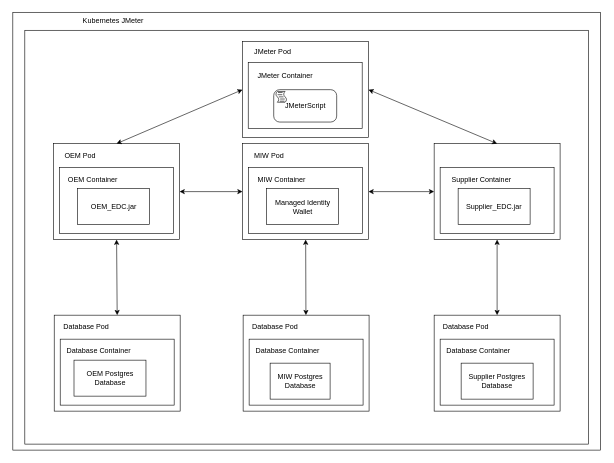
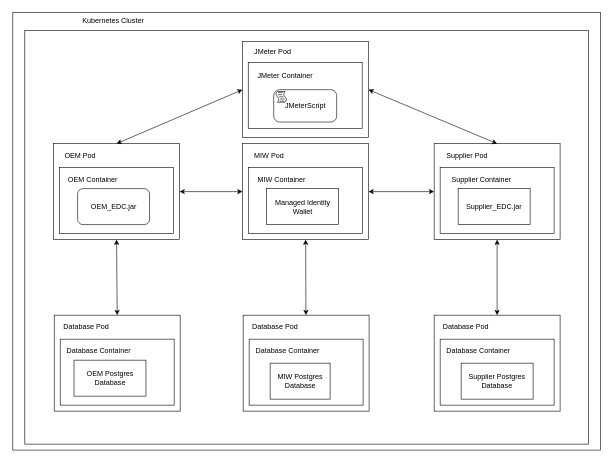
node "Kubernetes JMeter": label "Kubernetes JMeter" -> "Kubernetes Cluster"
node "Supplier Pod": added
node "OEM_EDC.jar": shape rectangle -> rounded rectangle
